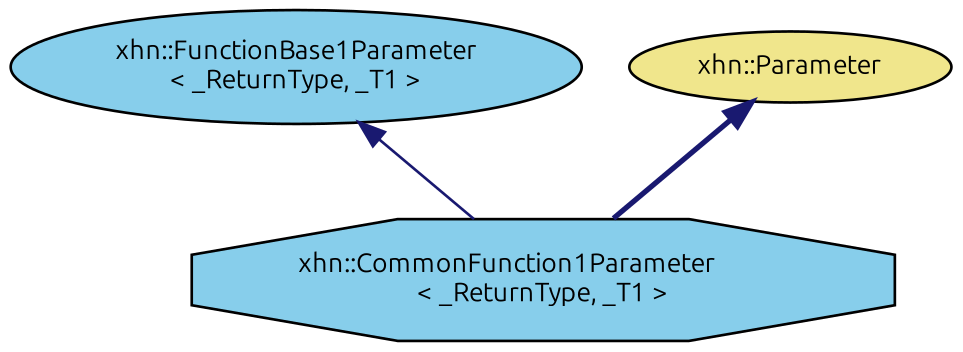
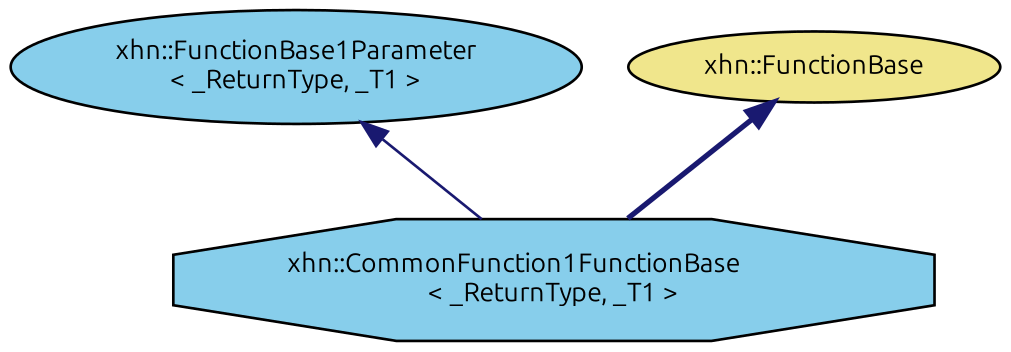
node "xhn::Parameter": label "xhn::Parameter" -> "xhn::FunctionBase"
node "xhn::CommonFunction1Parameter < _ReturnType, _T1 >": label "xhn::CommonFunction1Parameter < _ReturnType, _T1 >" -> "xhn::CommonFunction1FunctionBase < _ReturnType, _T1 >"
